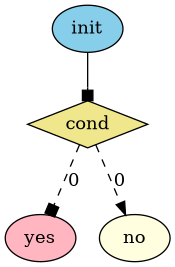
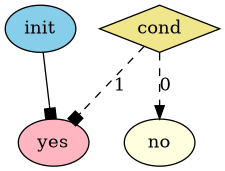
edge "init" -> "cond": now "init" -> "yes"
edge "cond" -> "yes": label "0" -> "1"
